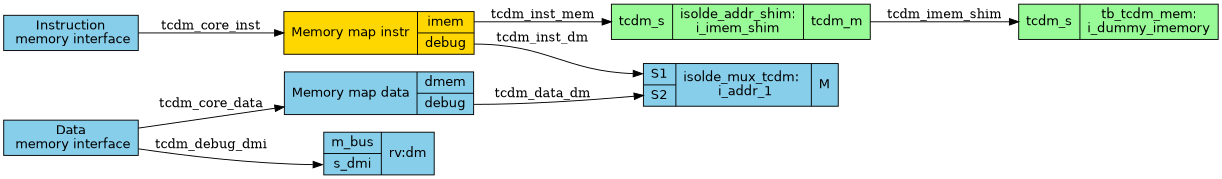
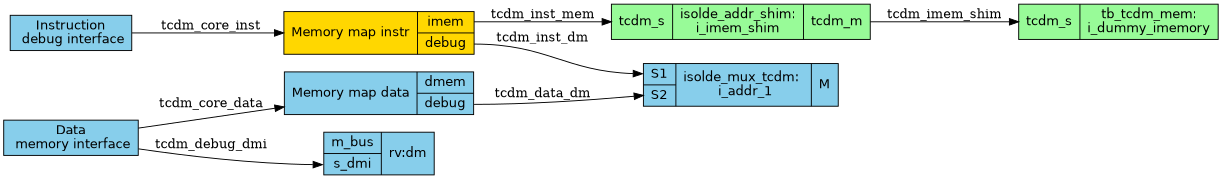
node "Instruction memory interface": label "Instruction memory interface" -> "Instruction debug interface"
